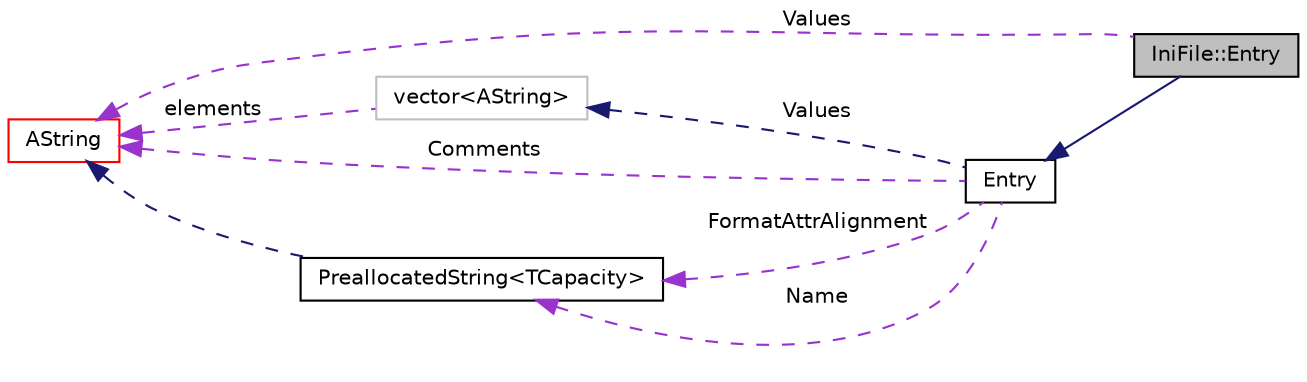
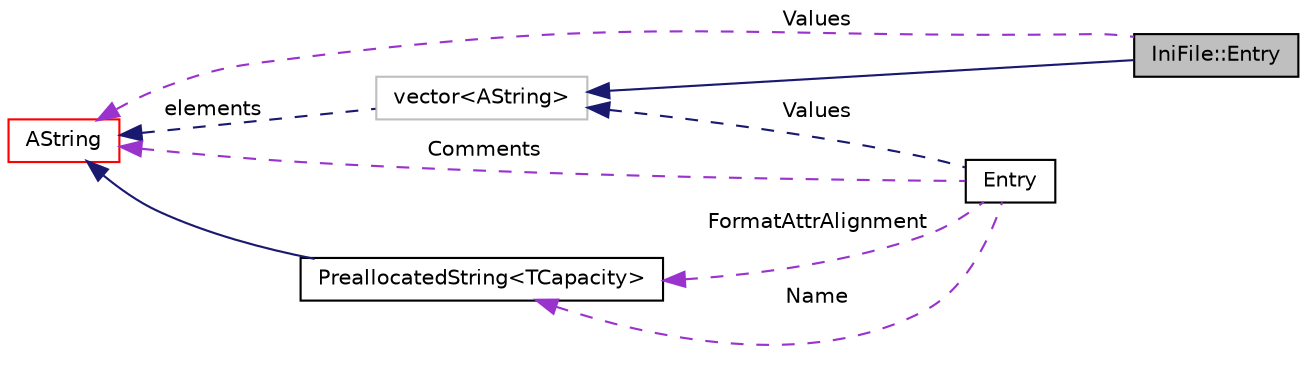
edge "IniFile::Entry" -> "Entry": now "IniFile::Entry" -> "vector<AString>"
edge "vector<AString>" -> "AString": color darkorchid3 -> midnightblue
edge "PreallocatedString<TCapacity>" -> "AString": style dashed -> solid
